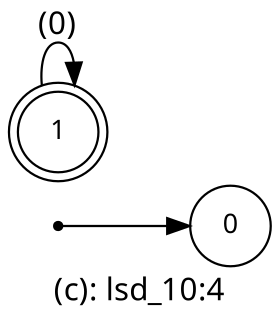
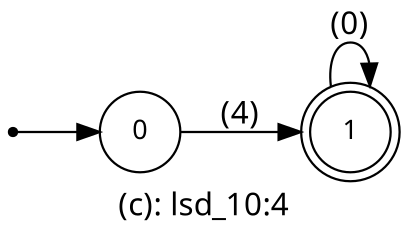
edge "0" -> "1": added, label "(4)"
